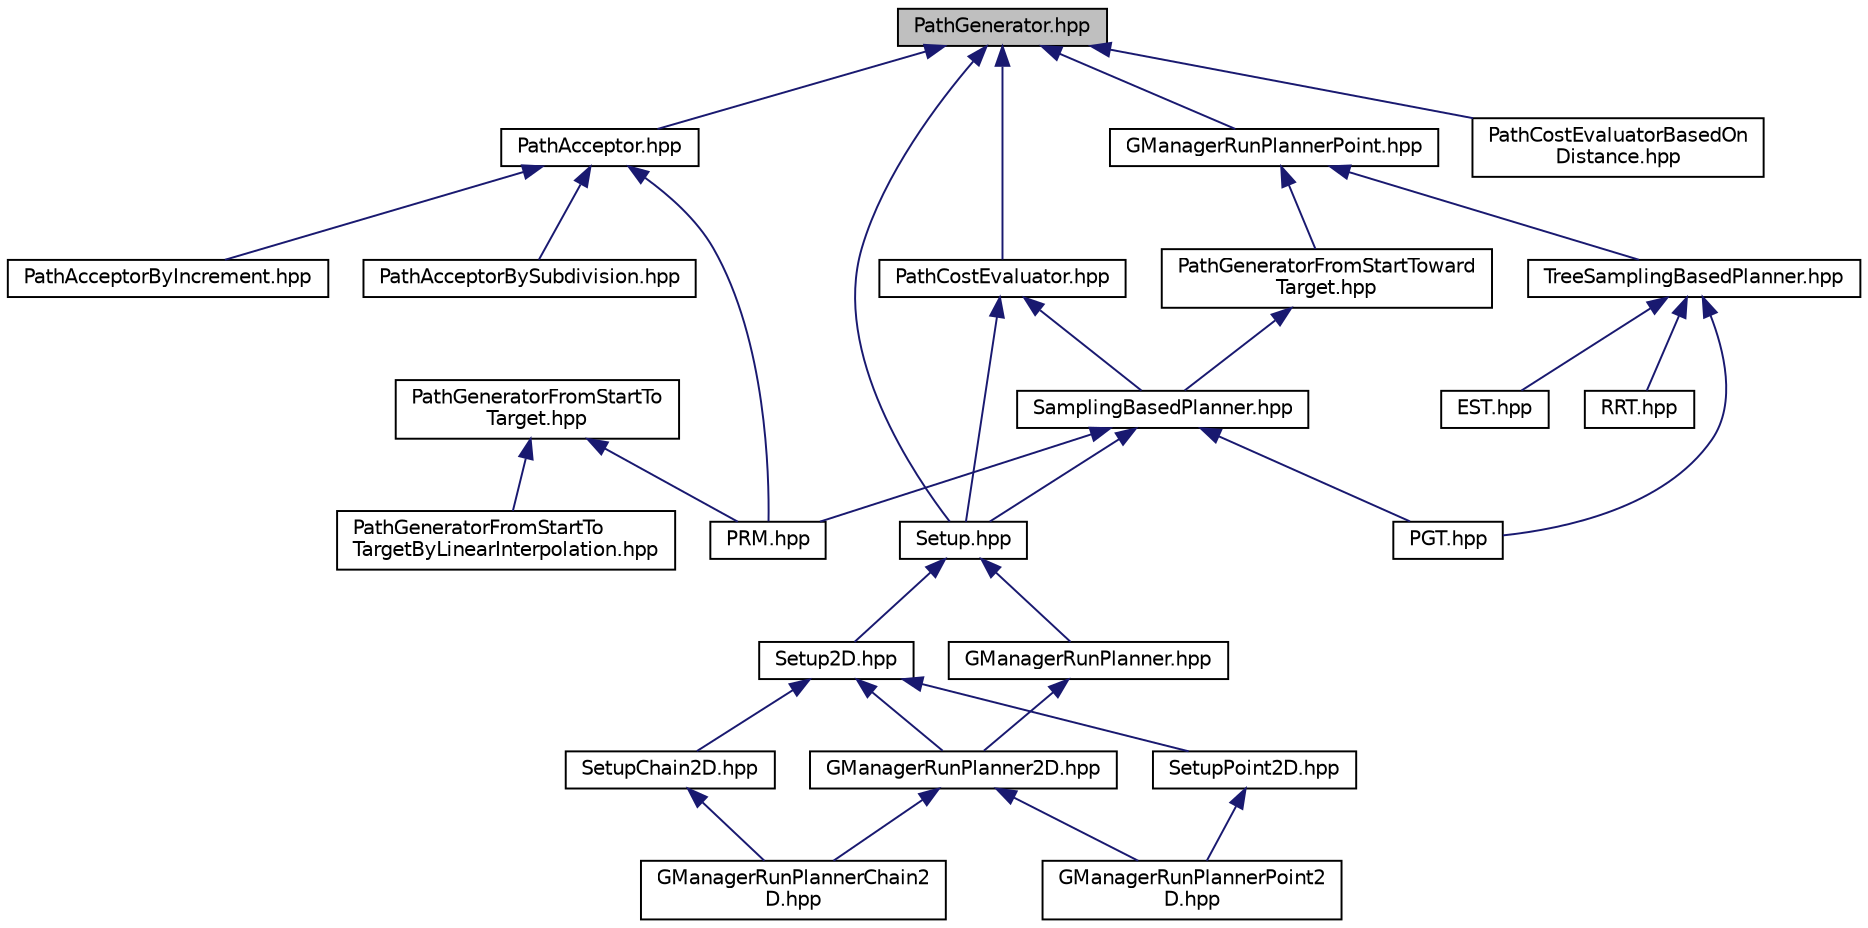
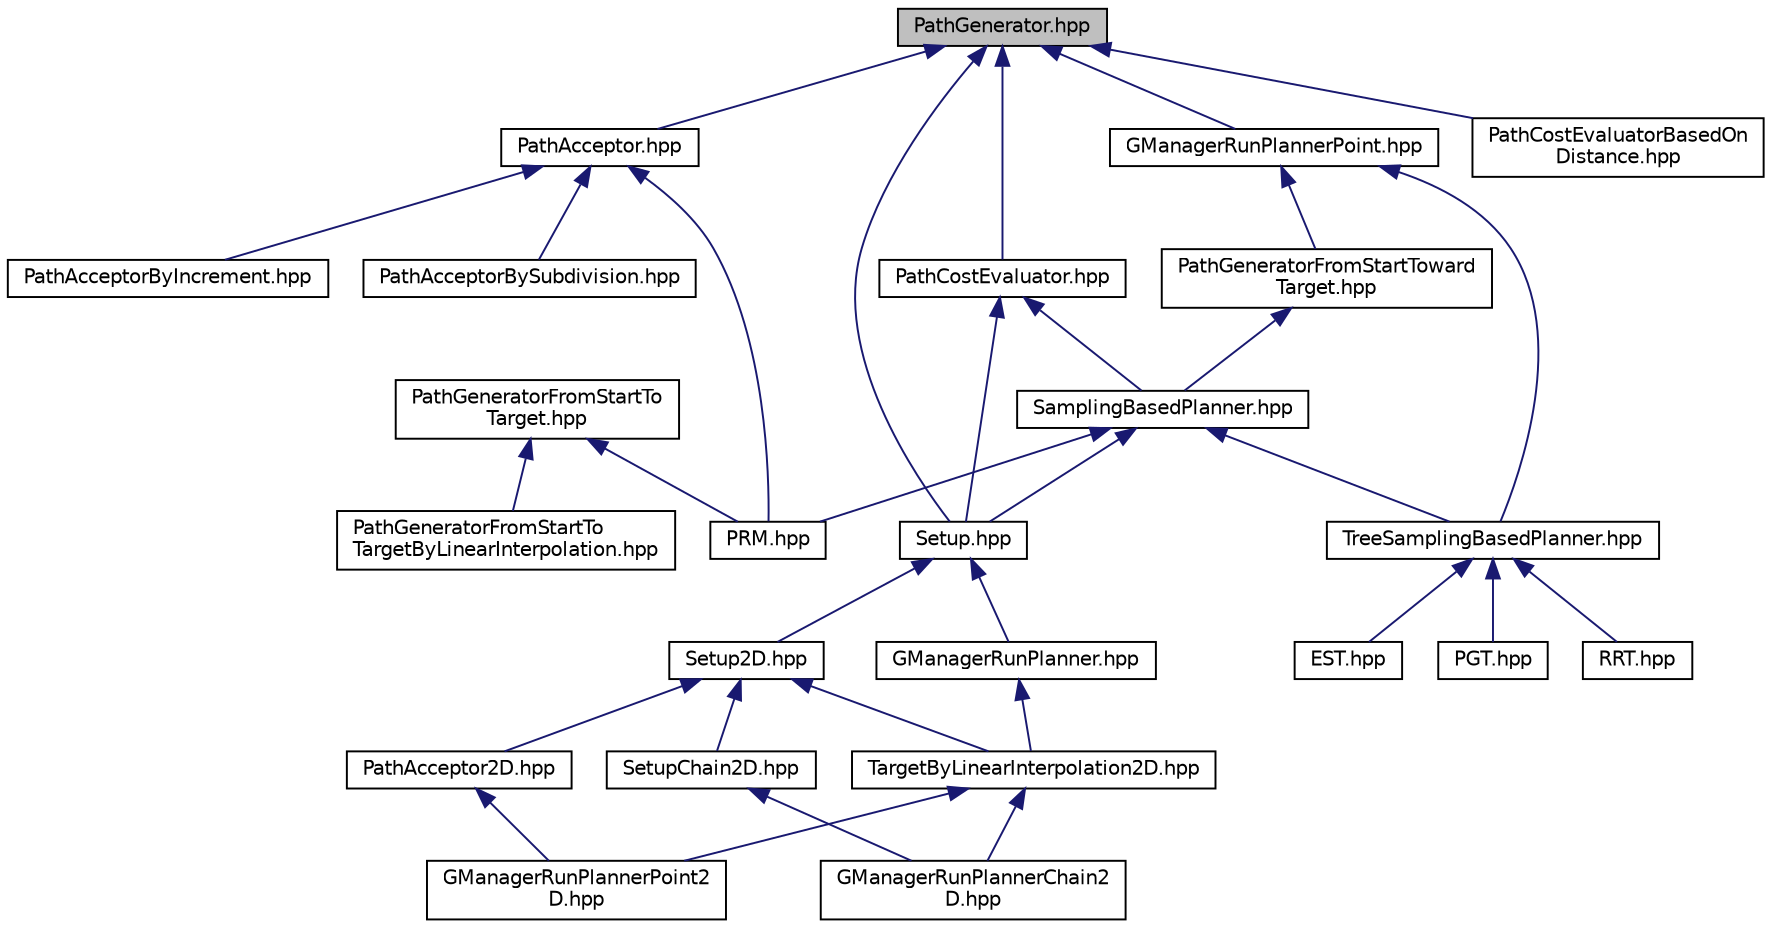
edge "PGT.hpp" -> "SamplingBasedPlanner.hpp": now "TreeSamplingBasedPlanner.hpp" -> "SamplingBasedPlanner.hpp"
node "GManagerRunPlanner2D.hpp": label "GManagerRunPlanner2D.hpp" -> "TargetByLinearInterpolation2D.hpp"
node "SetupPoint2D.hpp": label "SetupPoint2D.hpp" -> "PathAcceptor2D.hpp"
